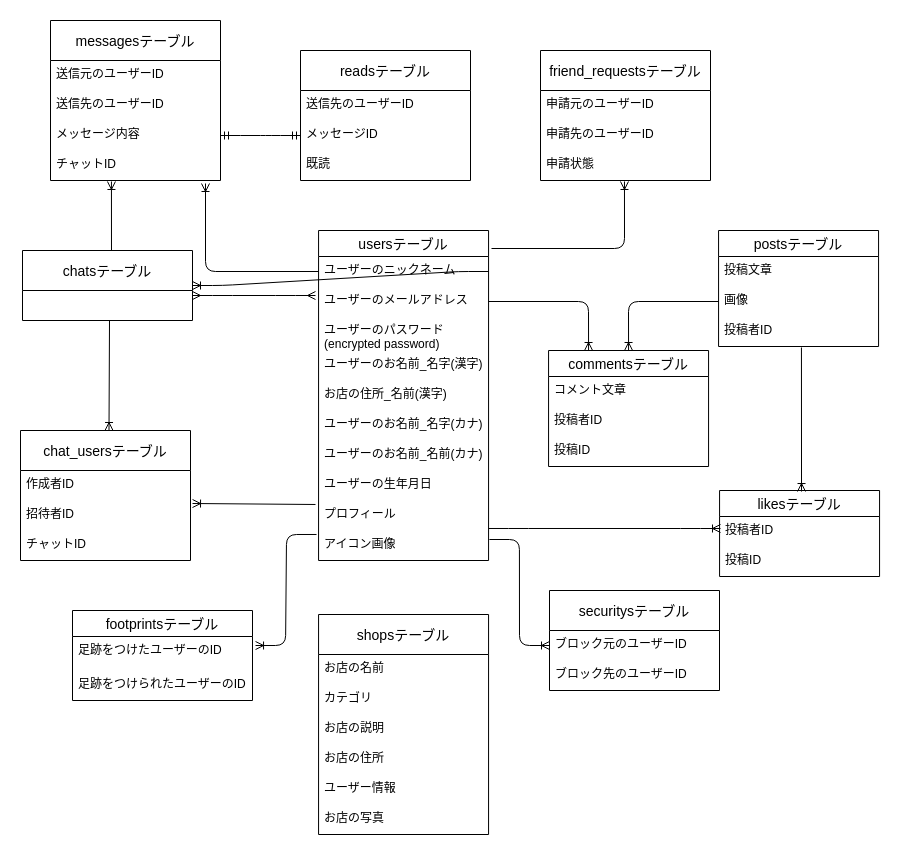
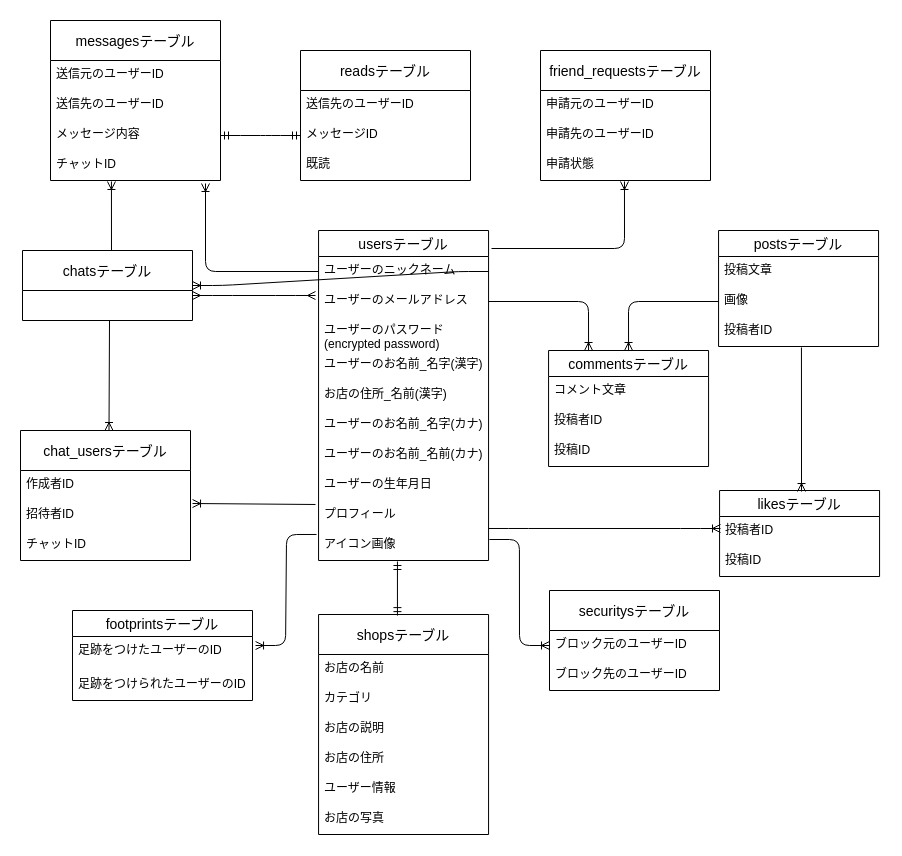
edge "アイコン画像" -- "shopsテーブル": added
